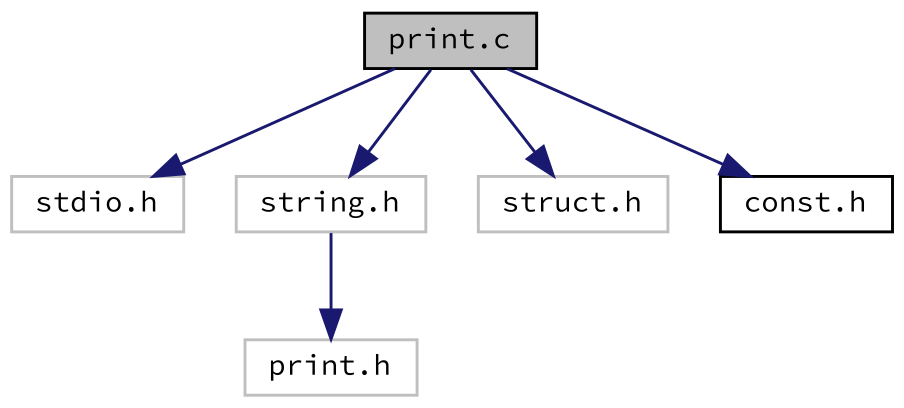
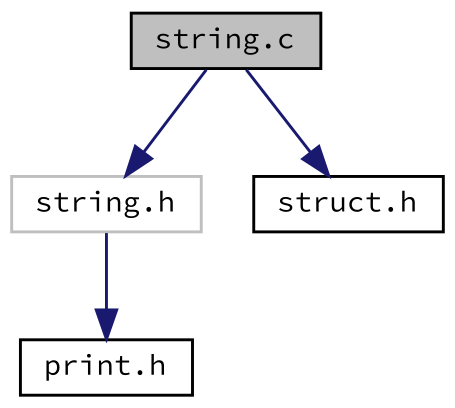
node "print.c": label "print.c" -> "string.c"
node "stdio.h": removed
node "struct.h": color grey75 -> black
node "const.h": removed
node "print.h": color grey75 -> black
